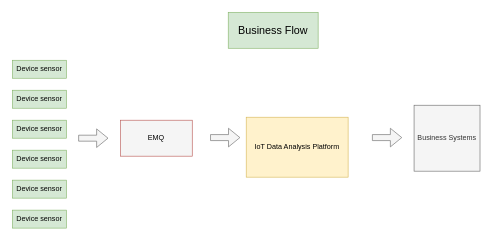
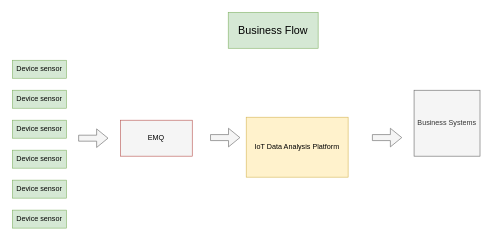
node "Business Systems": moved (447, 138) -> (447, 123)
